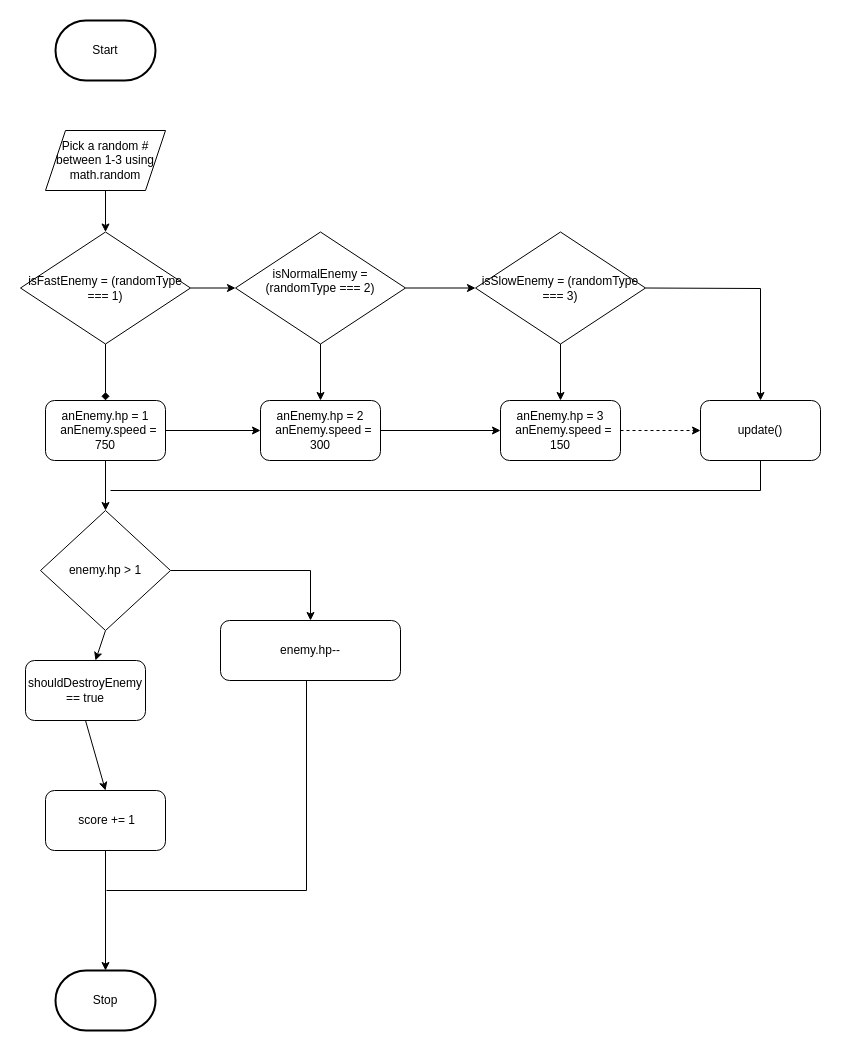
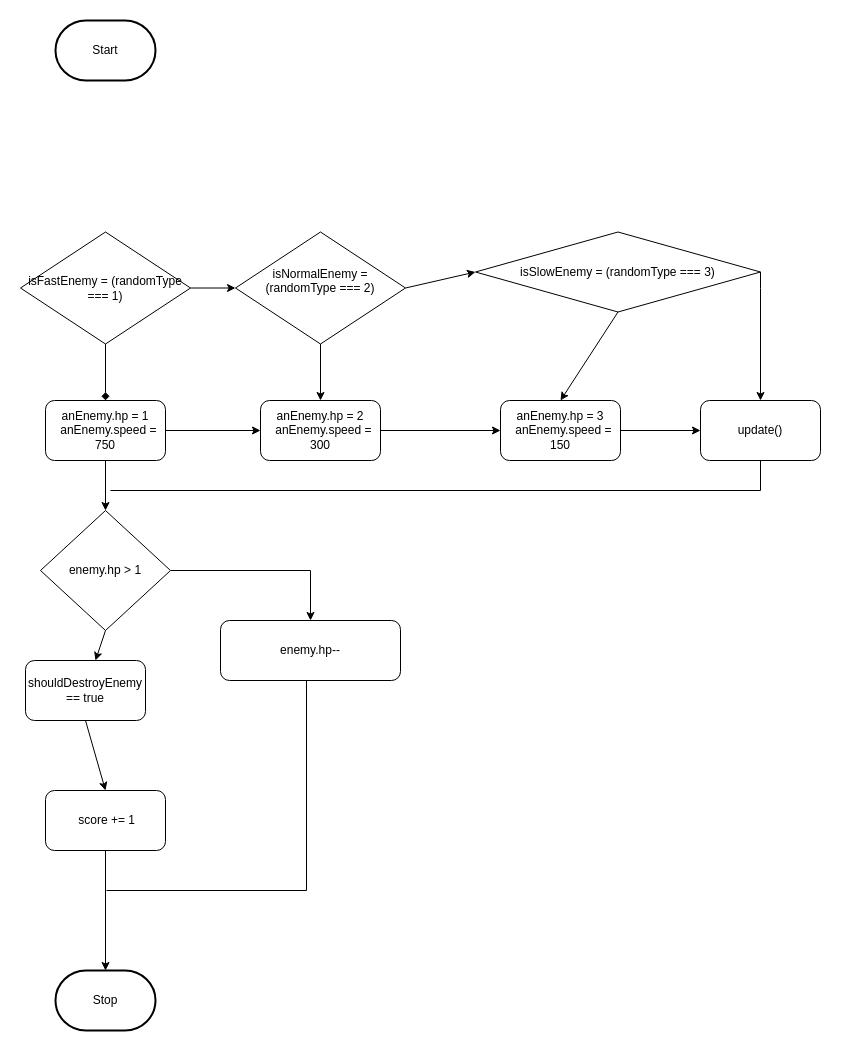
node "Pick a random # between 1-3 using math.random": removed
edge "Pick a random # between 1-3 using math.random" -> "isFastEnemy = (randomType === 1)": removed
node "isSlowEnemy = (randomType === 3)": size 170x112 -> 285x80
edge "anEnemy.hp = 3 anEnemy.speed = 150" -> "update()": style dashed -> solid
